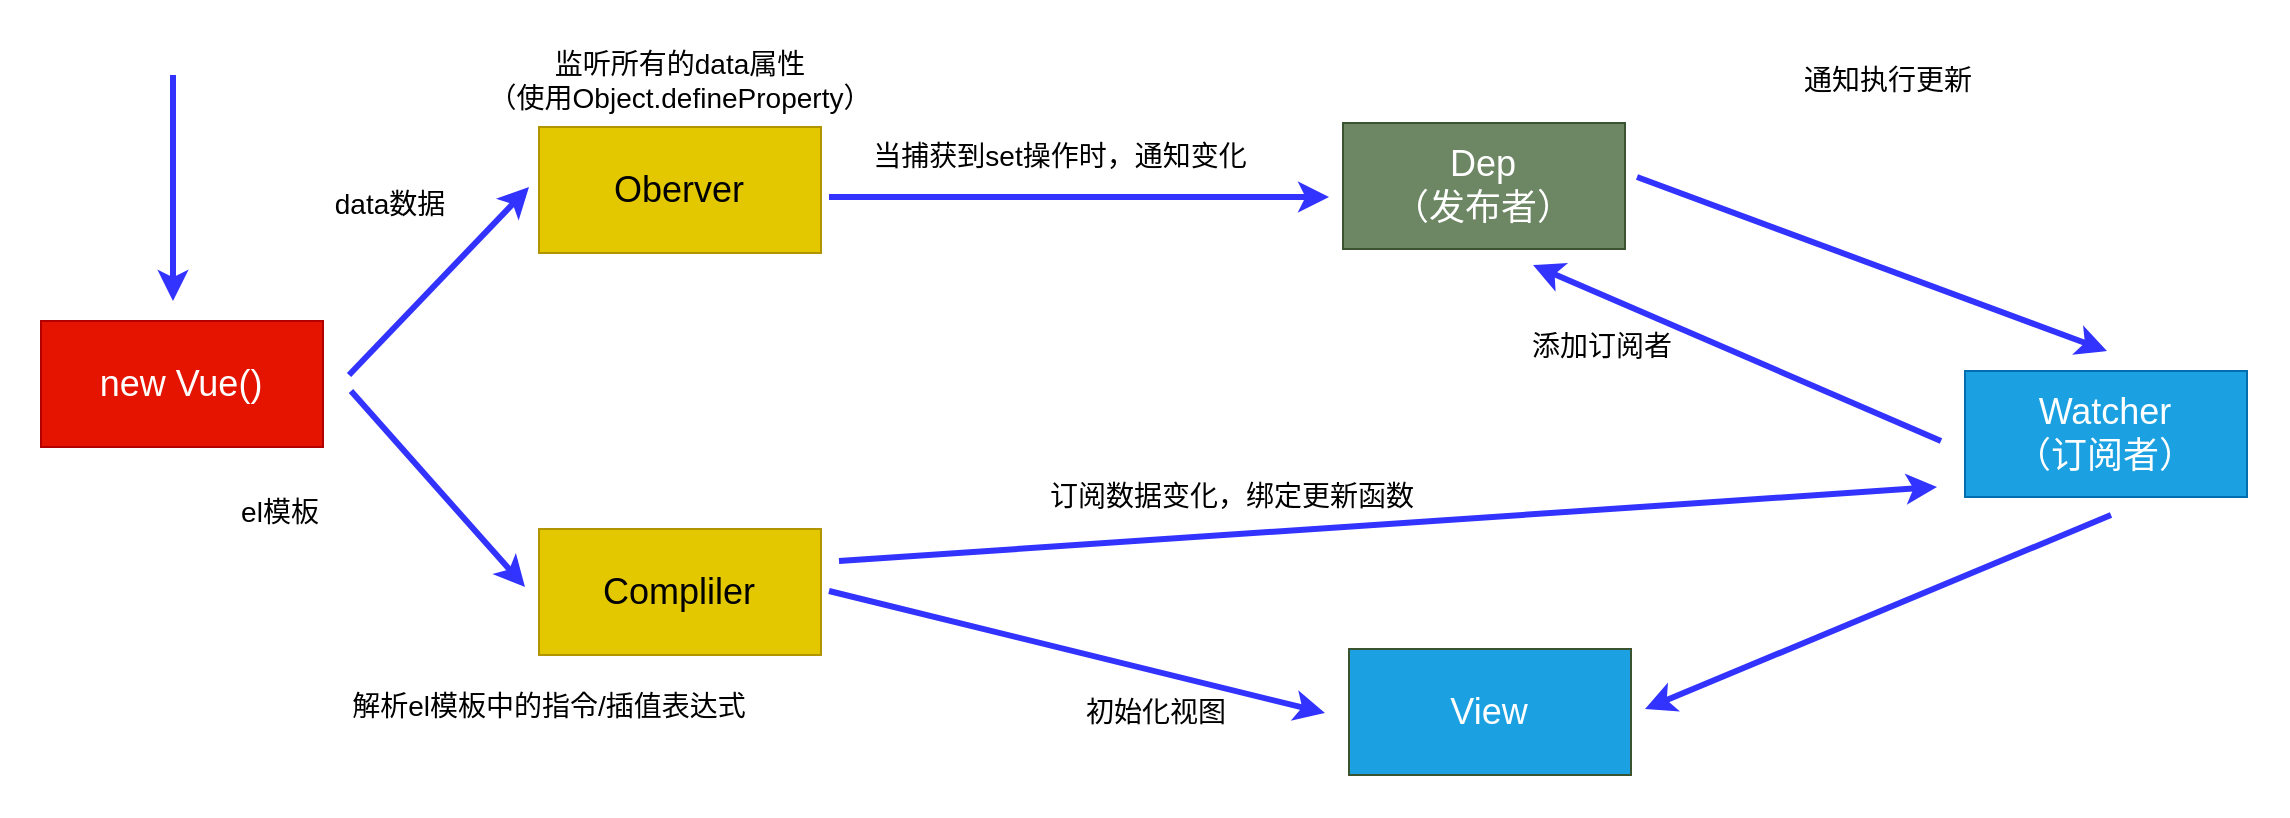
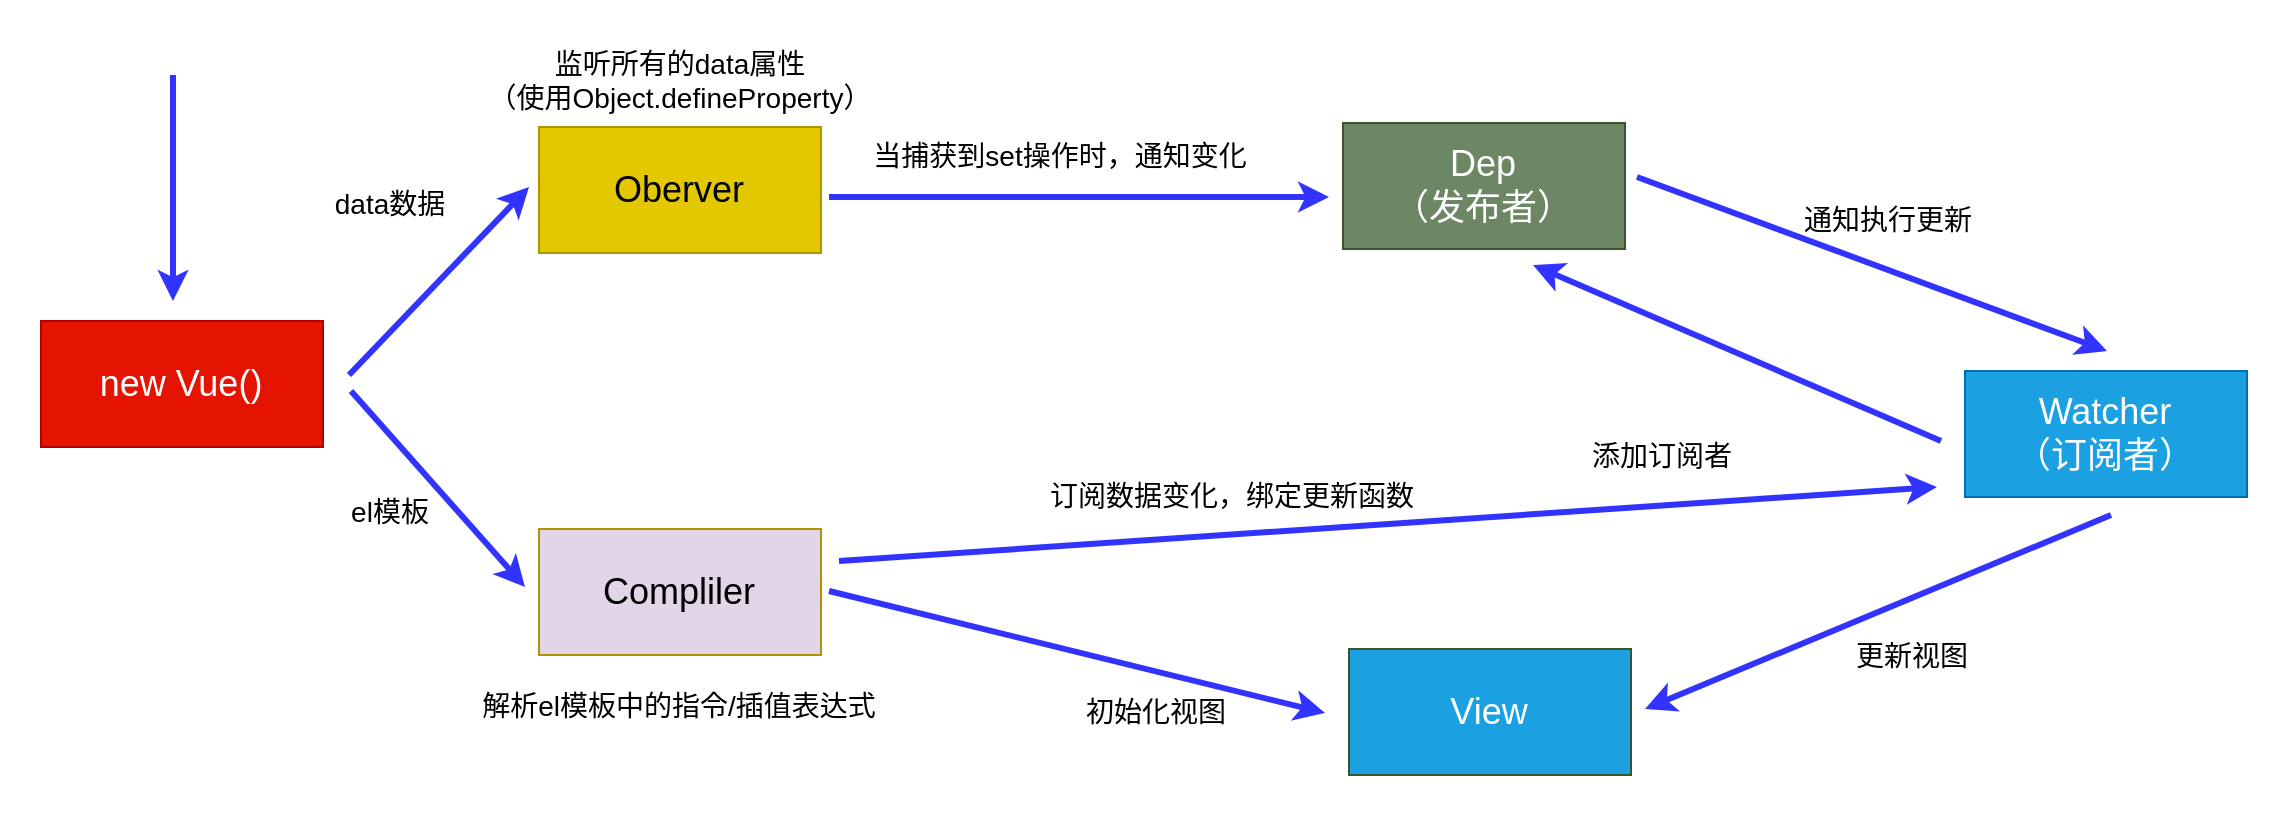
node "通知执行更新": moved (1889, 82) -> (1889, 222)
node "添加订阅者": moved (1603, 347) -> (1663, 457)
node "el模板": moved (281, 513) -> (391, 513)
node "Compliler": fillcolor #e3c800 -> #e1d5e7
node "更新视图": added
node "解析el模板中的指令/插值表达式": moved (550, 706) -> (680, 706)
